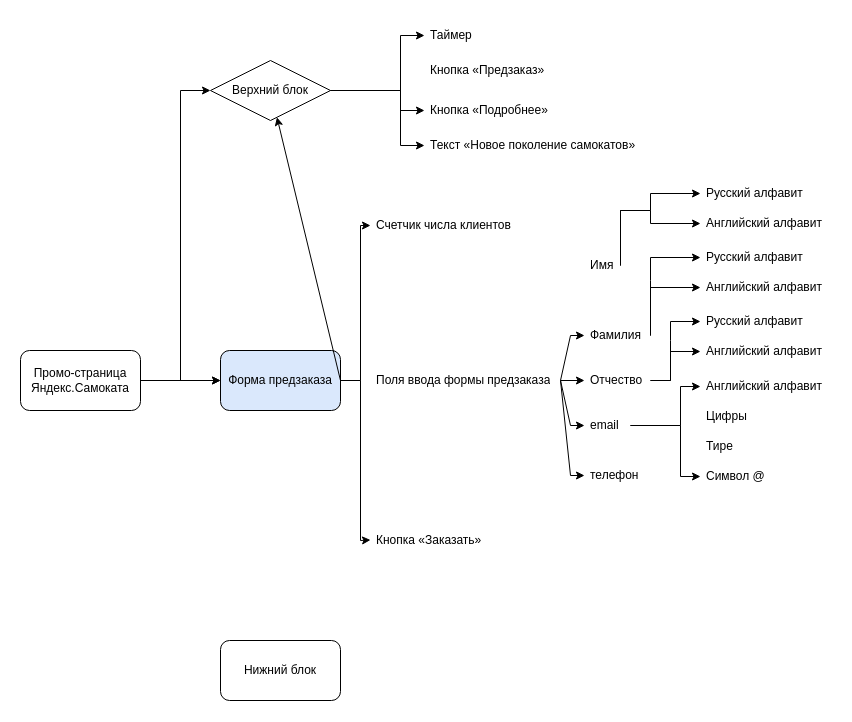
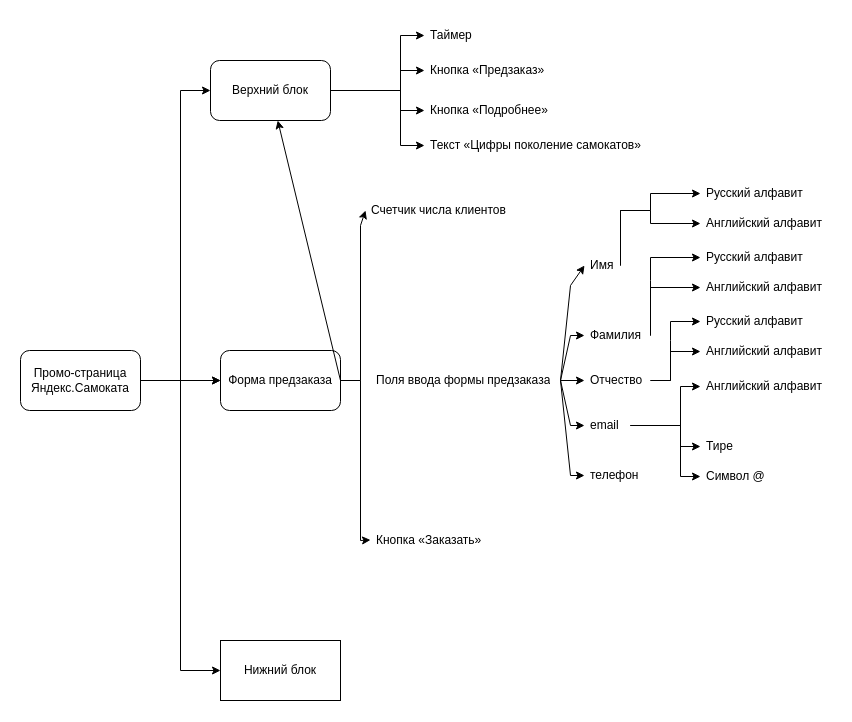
edge "Верхний блок" -> "Кнопка «Предзаказ»": added
node "Верхний блок": shape diamond -> rounded rectangle
node "Текст «Новое поколение самокатов»": label "Текст «Новое поколение самокатов»" -> "Текст «Цифры поколение самокатов»"
node "Счетчик числа клиентов": moved (456, 226) -> (451, 211)
edge "Поля ввода формы предзаказа" -> "Имя": added
node "Форма предзаказа": fillcolor #dae8fc -> #ffffff
node "Цифры": removed
edge "email" -> "Тире": added
edge "Промо-страница Яндекс.Самоката" -> "Нижний блок": added
node "Нижний блок": shape rounded rectangle -> rectangle
